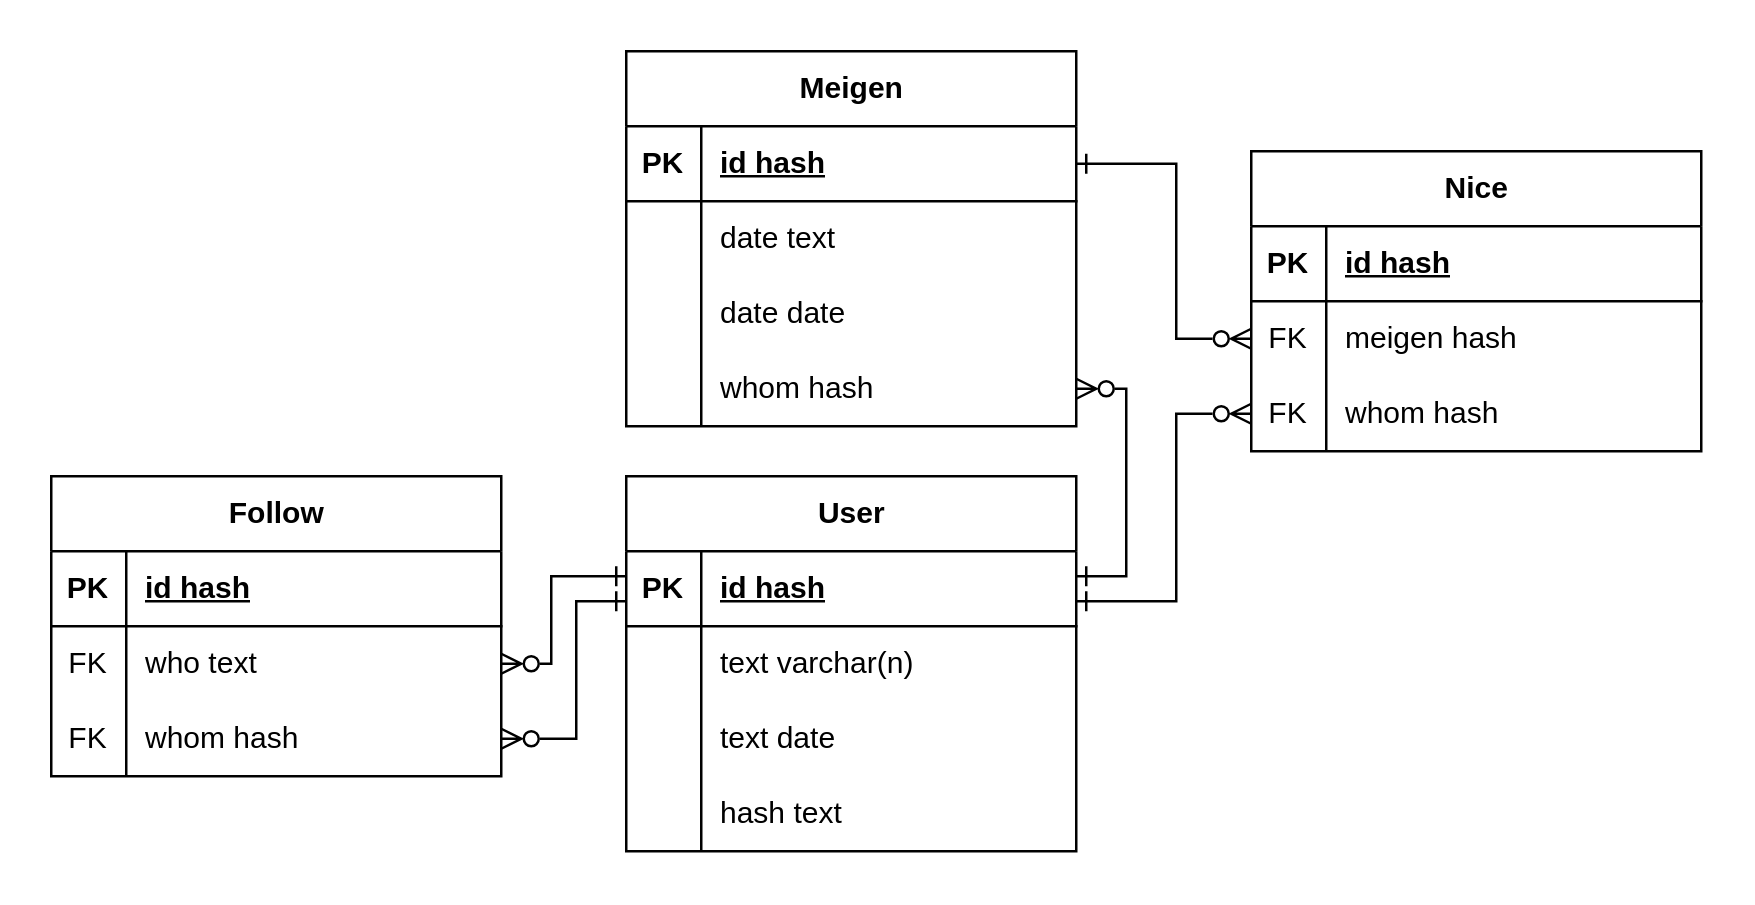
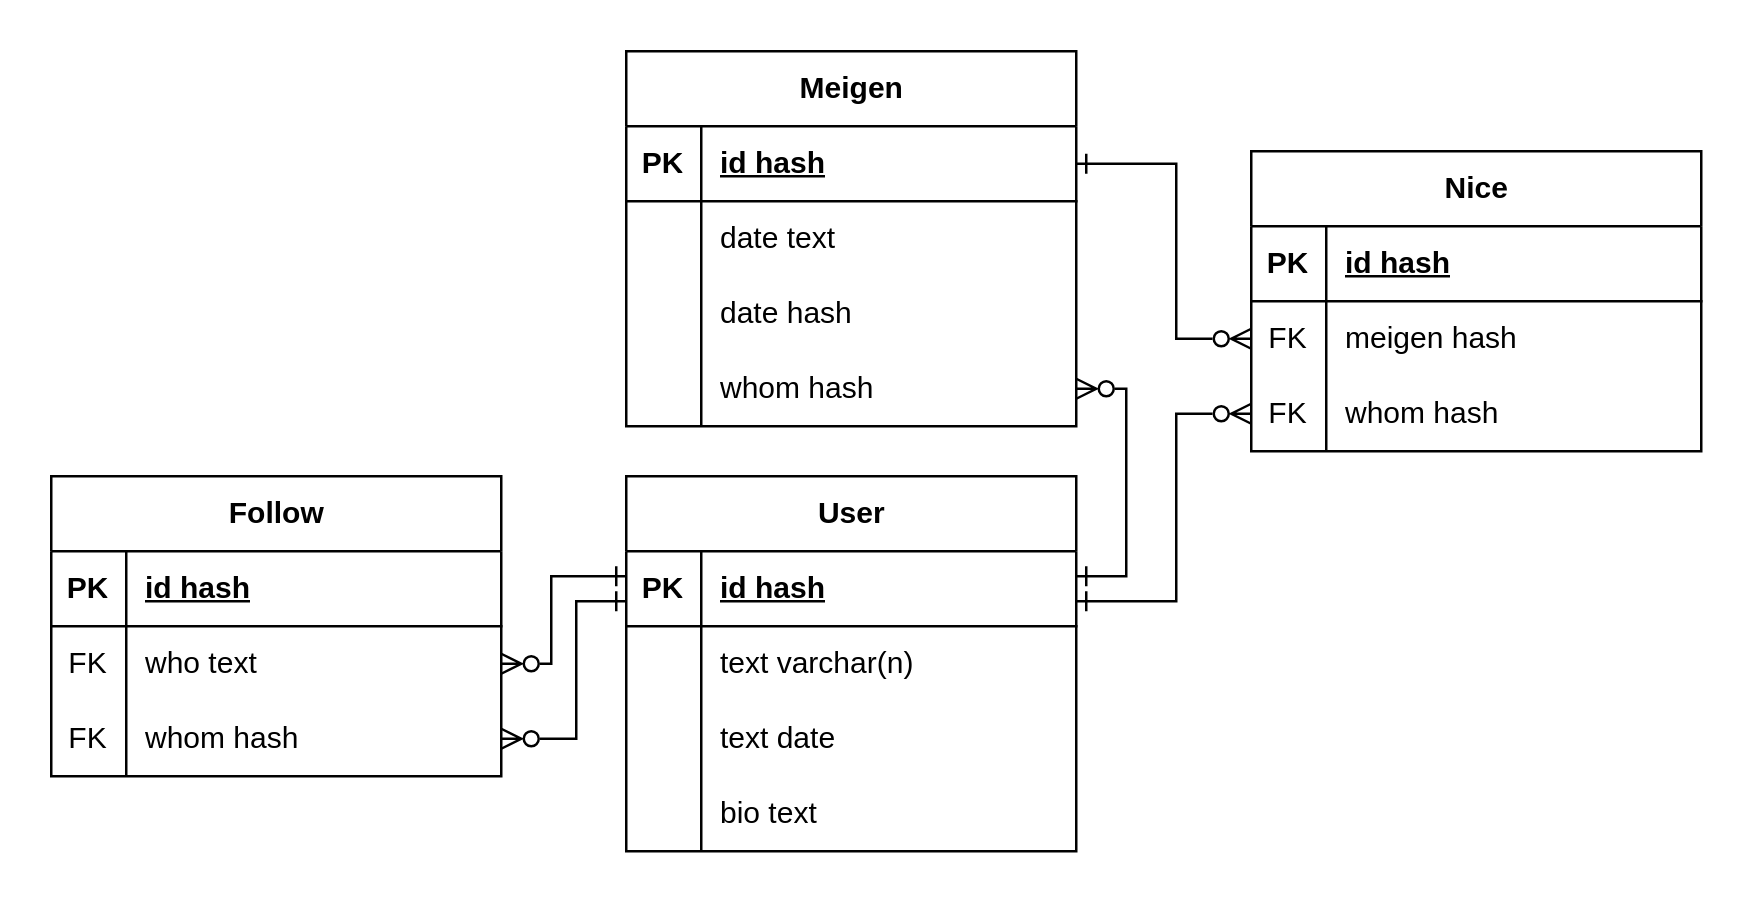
node "date date": label "date date" -> "date hash"
node "hash text": label "hash text" -> "bio text"
